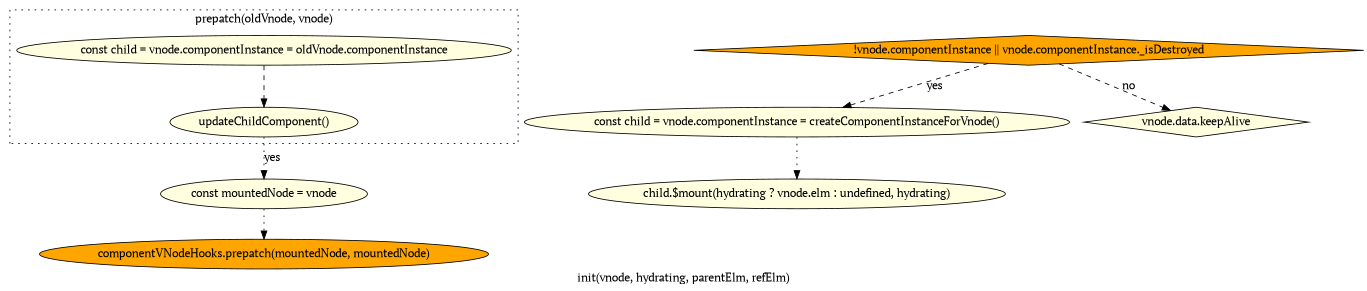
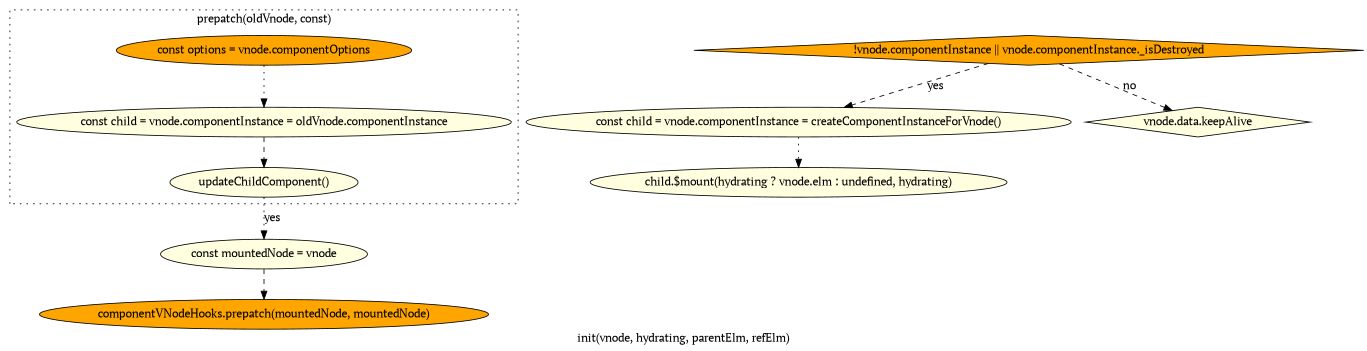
cluster "prepatch(oldVnode, vnode)": label "prepatch(oldVnode, vnode)" -> "prepatch(oldVnode, const)"
node "const options = vnode.componentOptions": added
edge "const mountedNode = vnode" -> "componentVNodeHooks.prepatch(mountedNode, mountedNode)": style dotted -> dashed
